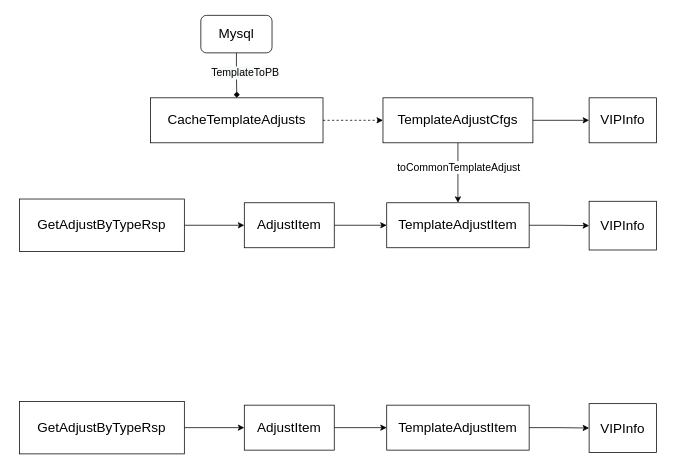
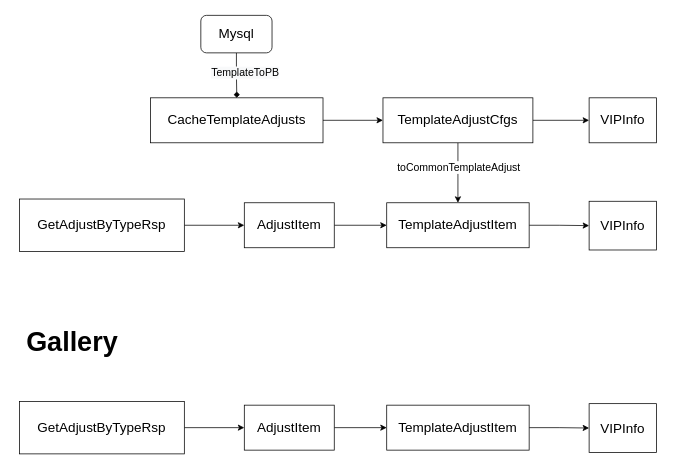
edge "CacheTemplateAdjusts" -> "TemplateAdjustCfgs": style dashed -> solid
node "Gallery": added
